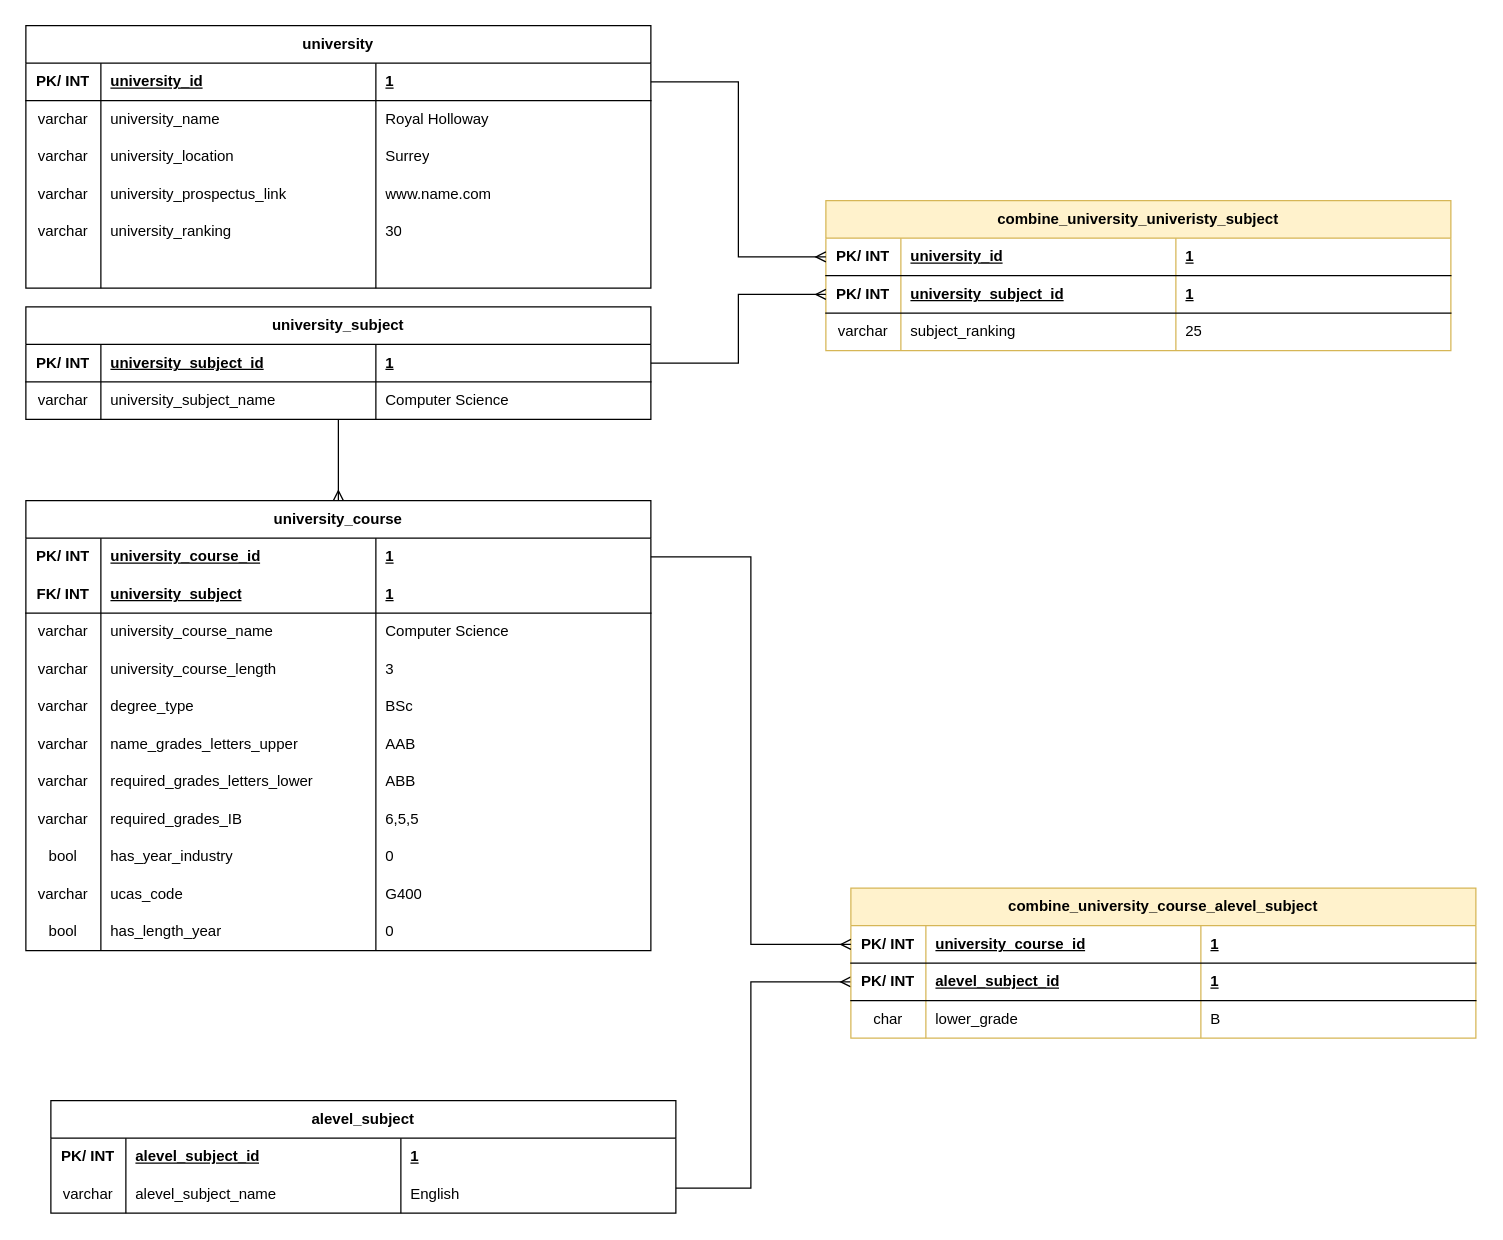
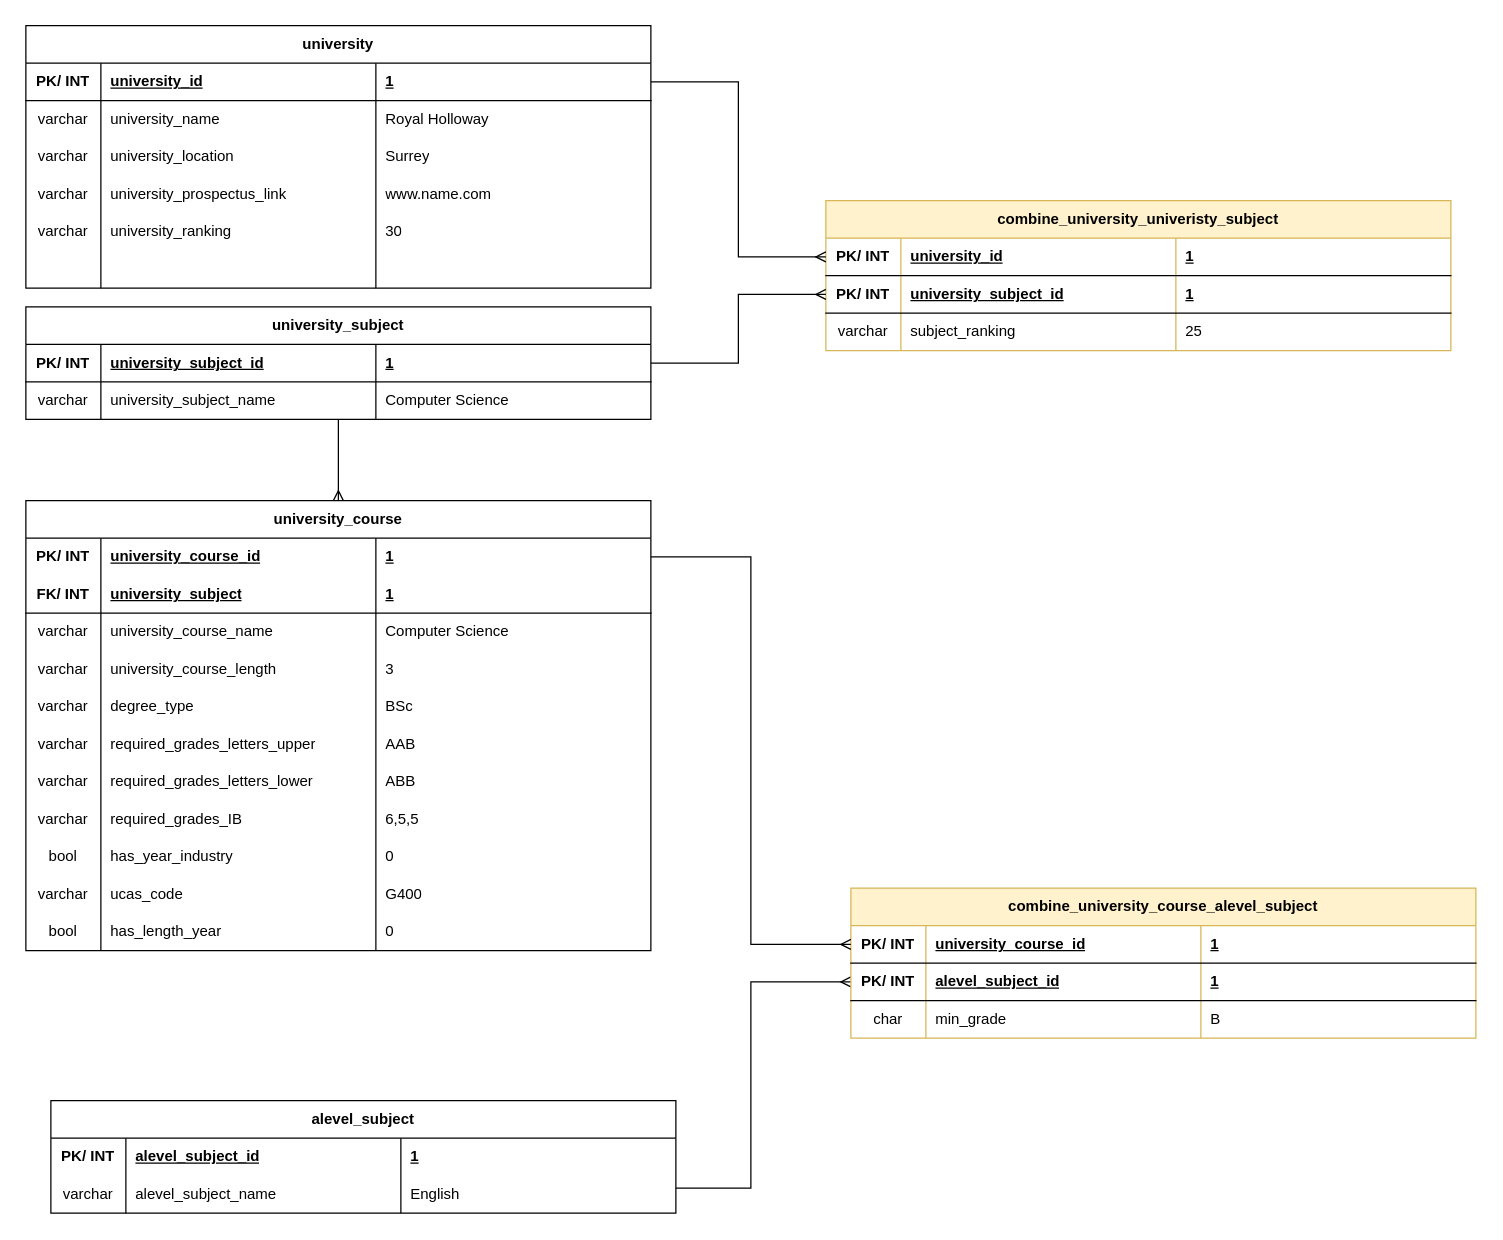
node "name_grades_letters_upper": label "name_grades_letters_upper" -> "required_grades_letters_upper"
node "lower_grade": label "lower_grade" -> "min_grade"
